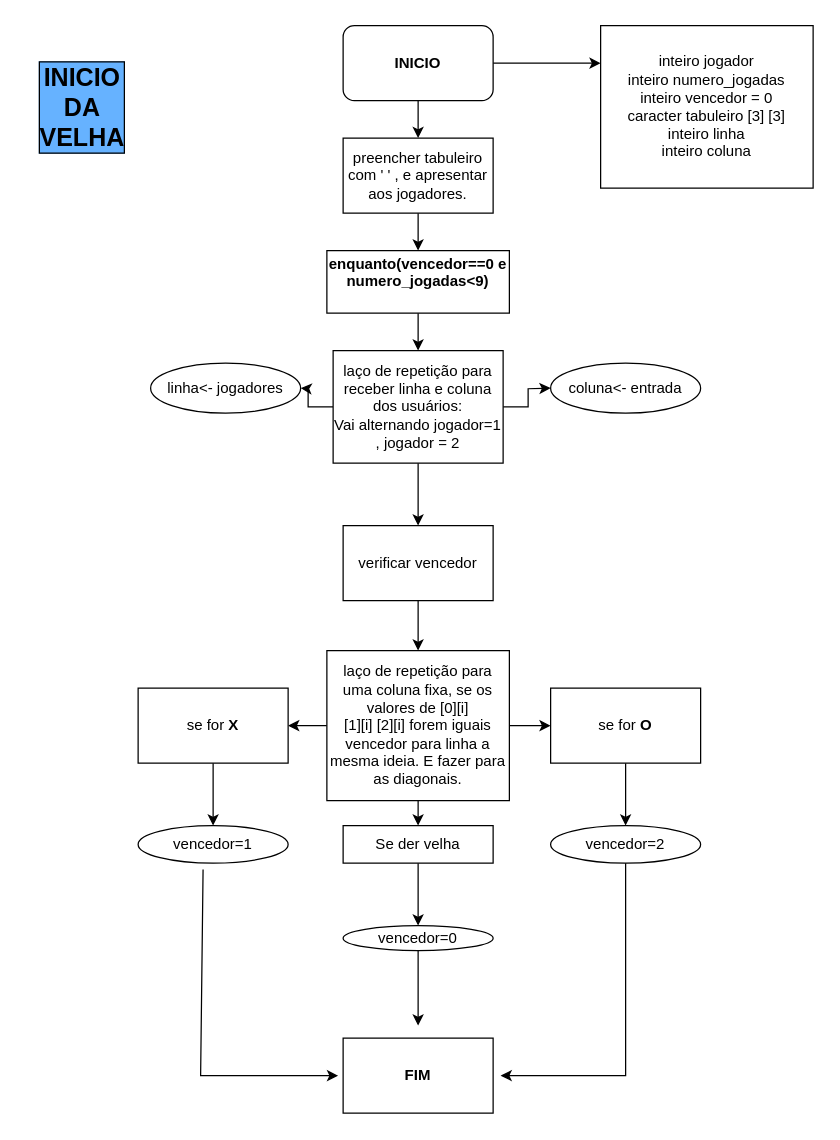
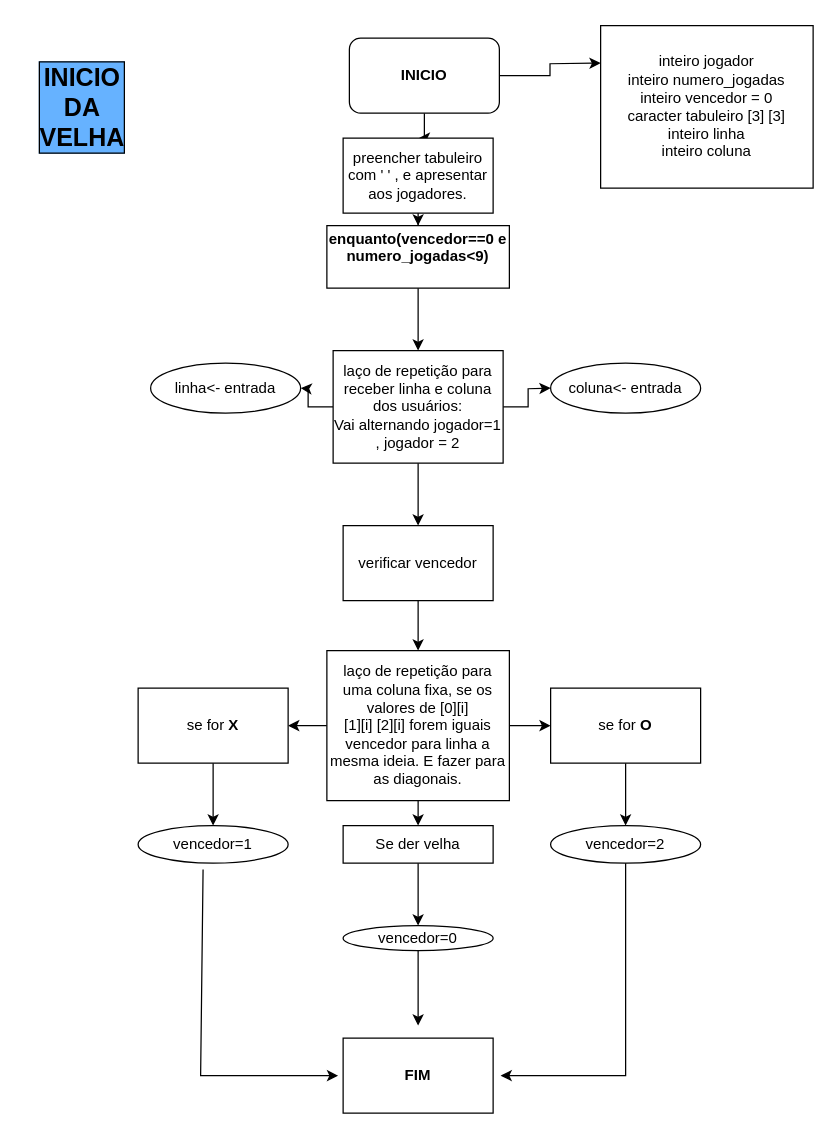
node "INICIO": moved (418, 63) -> (424, 76)
node "enquanto(vencedor==0 e numero_jogadas<9)": moved (418, 282) -> (418, 257)
node "linha<- jogadores": label "linha<- jogadores" -> "linha<- entrada"
